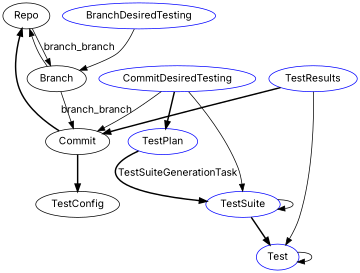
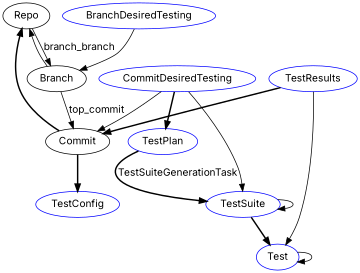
edge "Branch" -> "Commit": label "branch_branch" -> "top_commit"
node "TestConfig": color black -> blue
